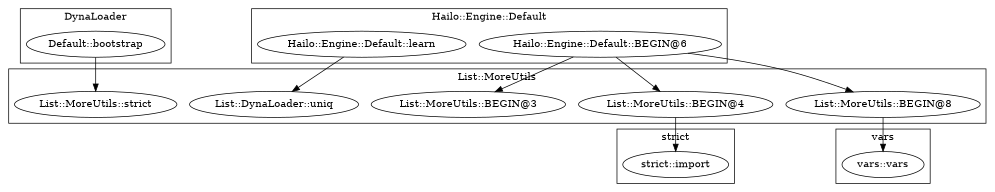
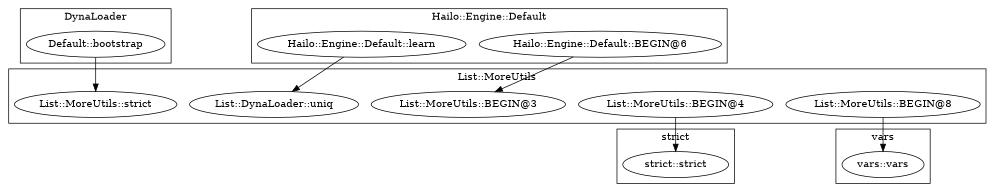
edge "Hailo::Engine::Default::BEGIN@6" -> "List::MoreUtils::BEGIN@8": removed
edge "Hailo::Engine::Default::BEGIN@6" -> "List::MoreUtils::BEGIN@4": removed
node "strict::import": label "strict::import" -> "strict::strict"
